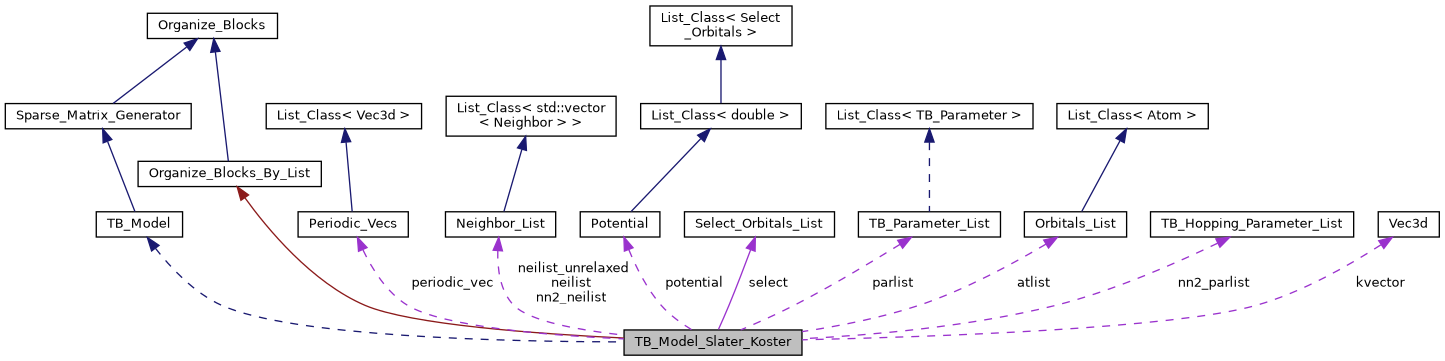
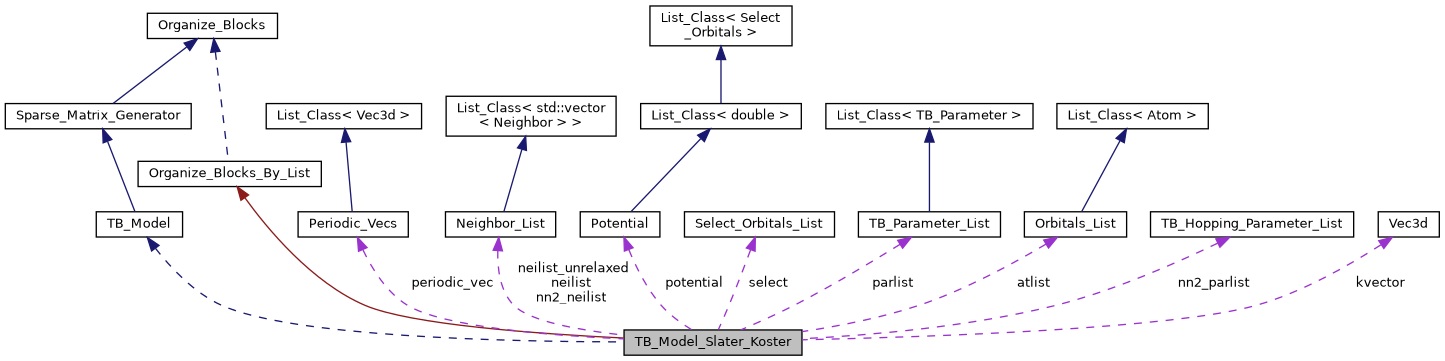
edge "Organize_Blocks_By_List" -> "Organize_Blocks": style solid -> dashed
edge "TB_Parameter_List" -> "List_Class< TB_Parameter >": style dashed -> solid
edge "TB_Model_Slater_Koster" -> "Select_Orbitals_List": style solid -> dashed
